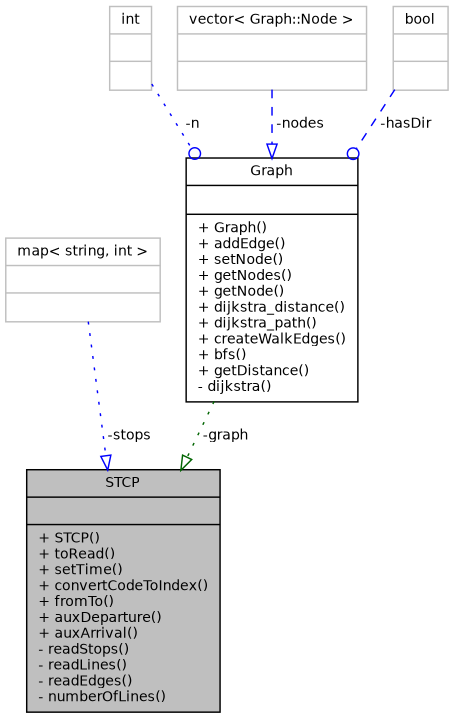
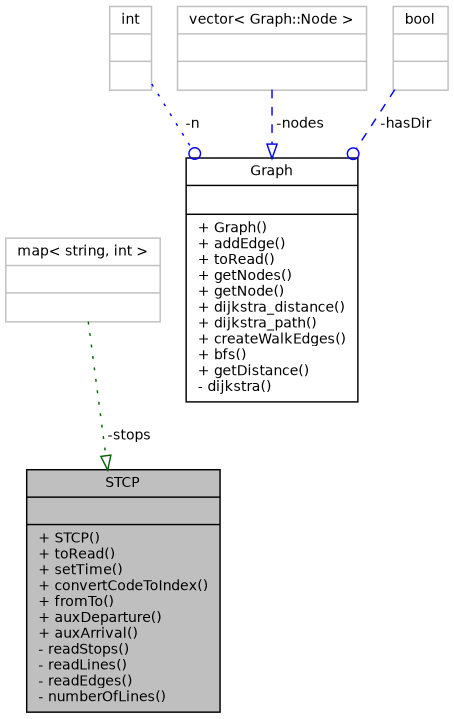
node "Graph": text "+ setNode()" -> "+ toRead()"
edge "map< string, int >" -> "STCP": color blue -> darkgreen
edge "Graph" -> "STCP": removed, label "-graph"
